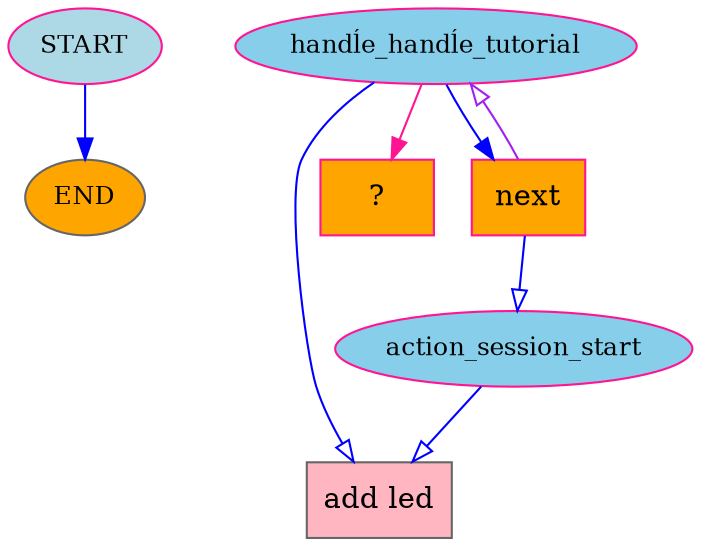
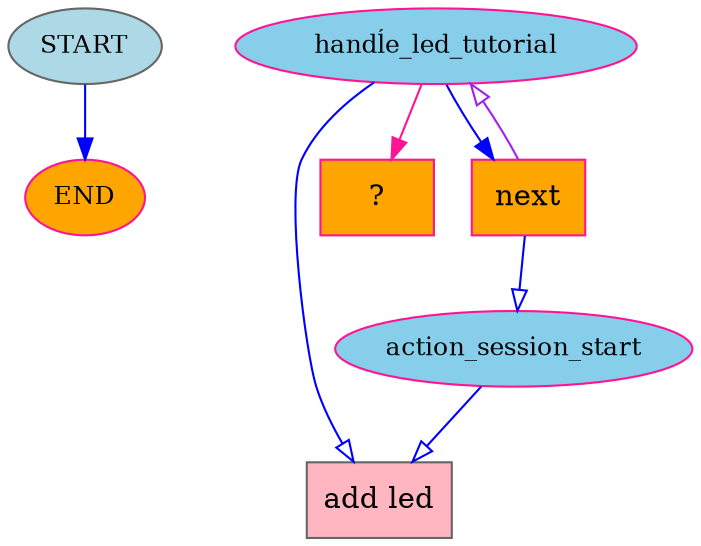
node "START": color deeppink -> gray40
node "handĺe_handĺe_tutorial": label "handĺe_handĺe_tutorial" -> "handĺe_led_tutorial"
node "END": color gray40 -> deeppink
